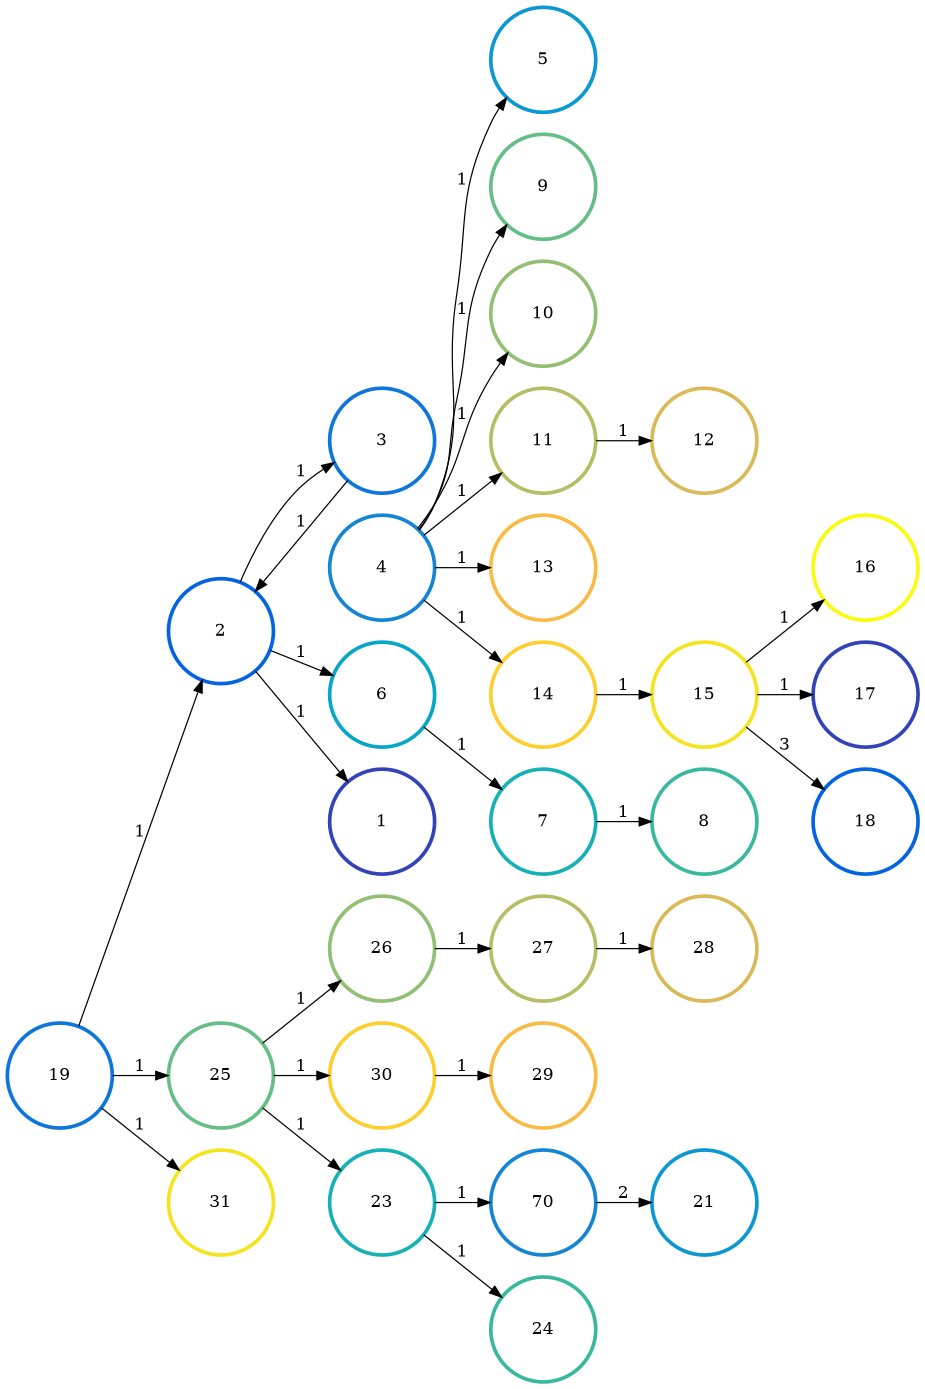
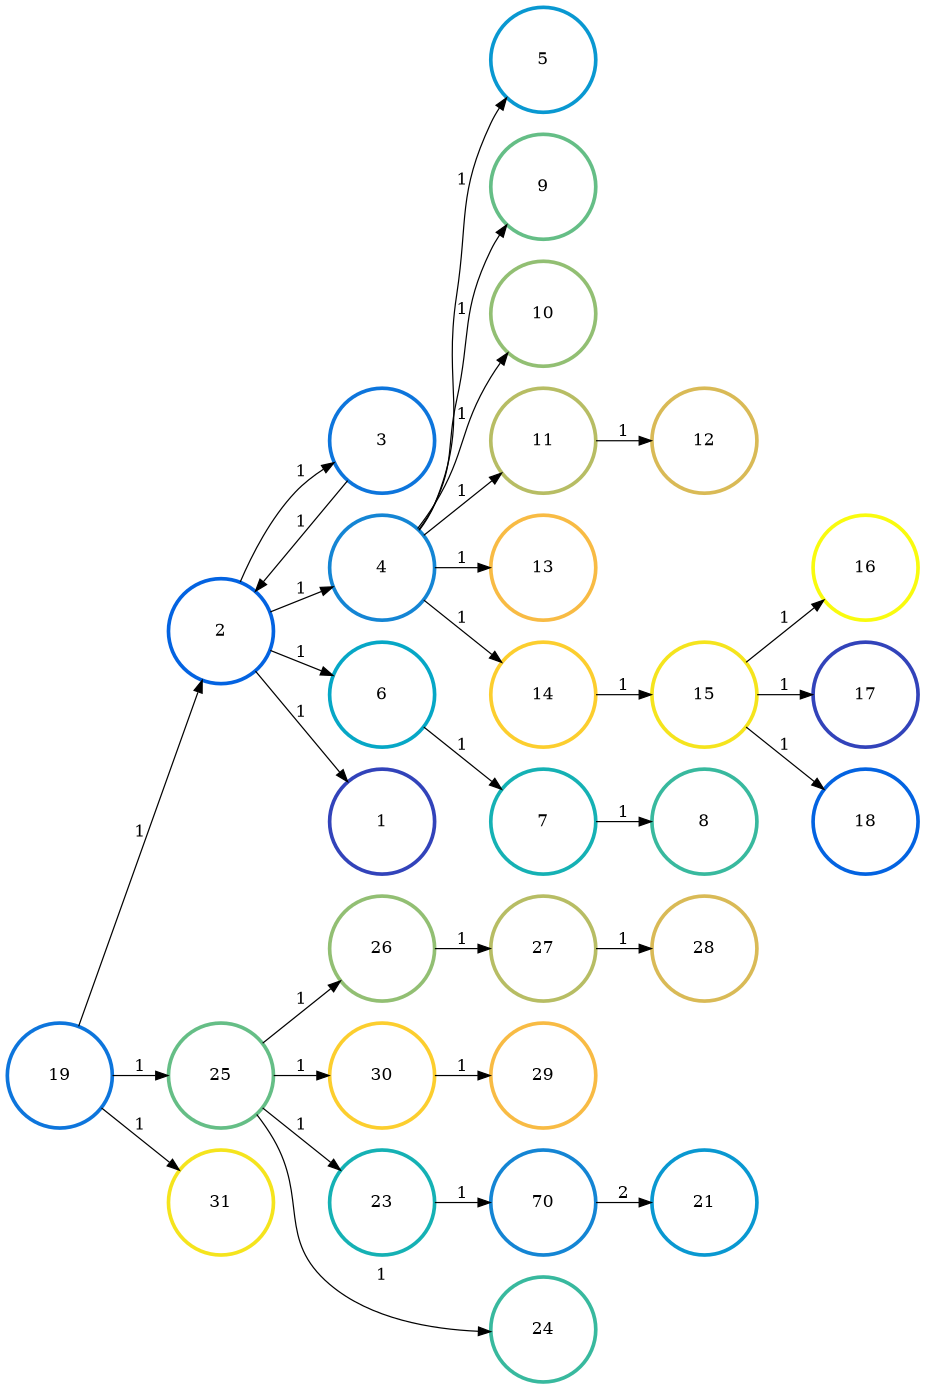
edge "2" -> "4": added, label "1"
edge "15" -> "18": label "3" -> "1"
edge "23" -> "24": now "25" -> "24"
